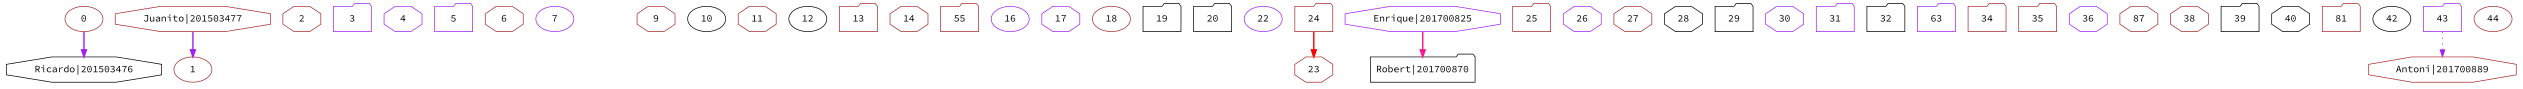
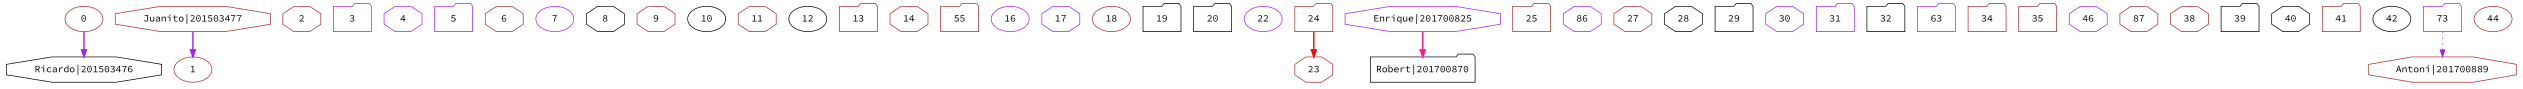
node "8": added
node "26": label "26" -> "86"
node "36": label "36" -> "46"
node "81": label "81" -> "41"
node "43": label "43" -> "73"
